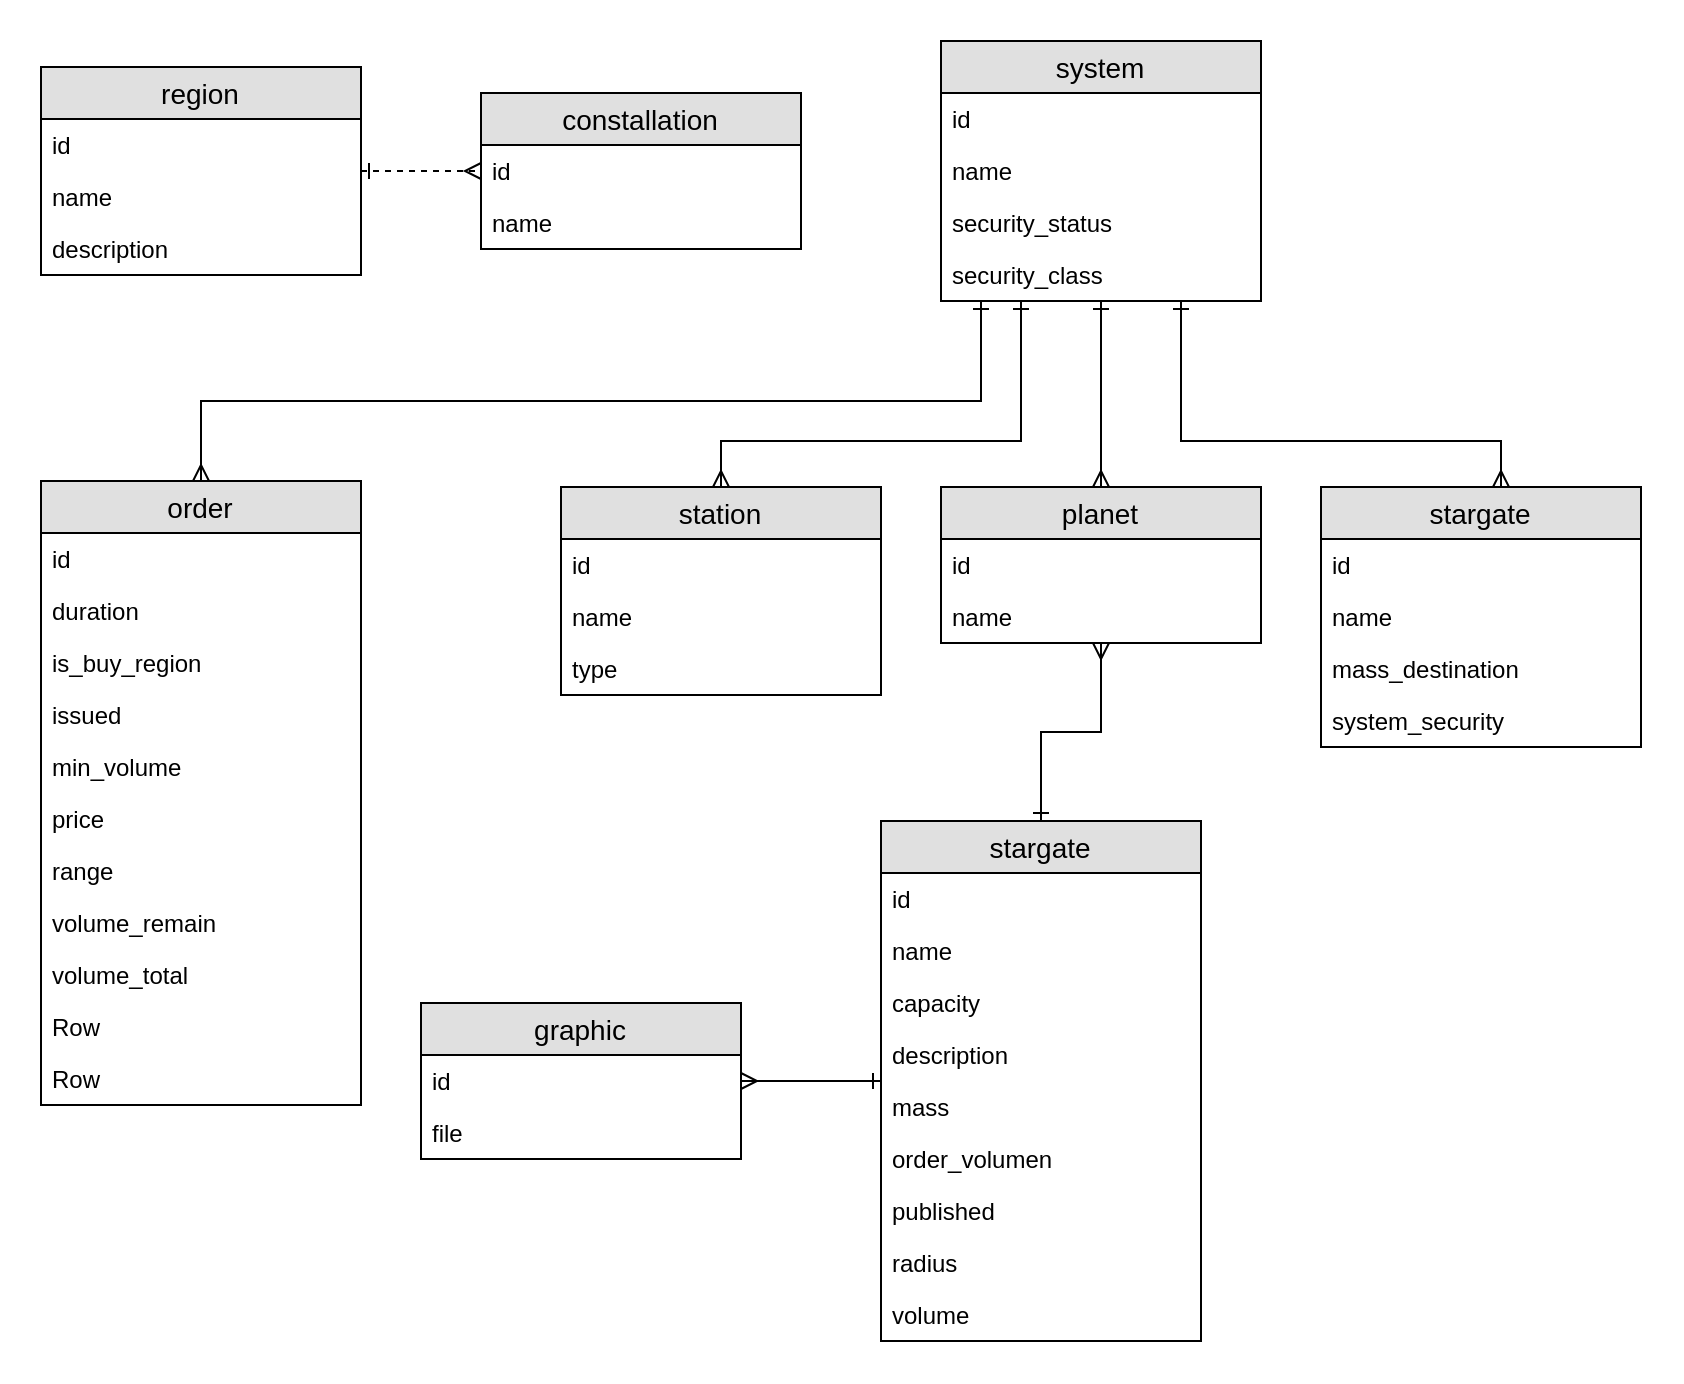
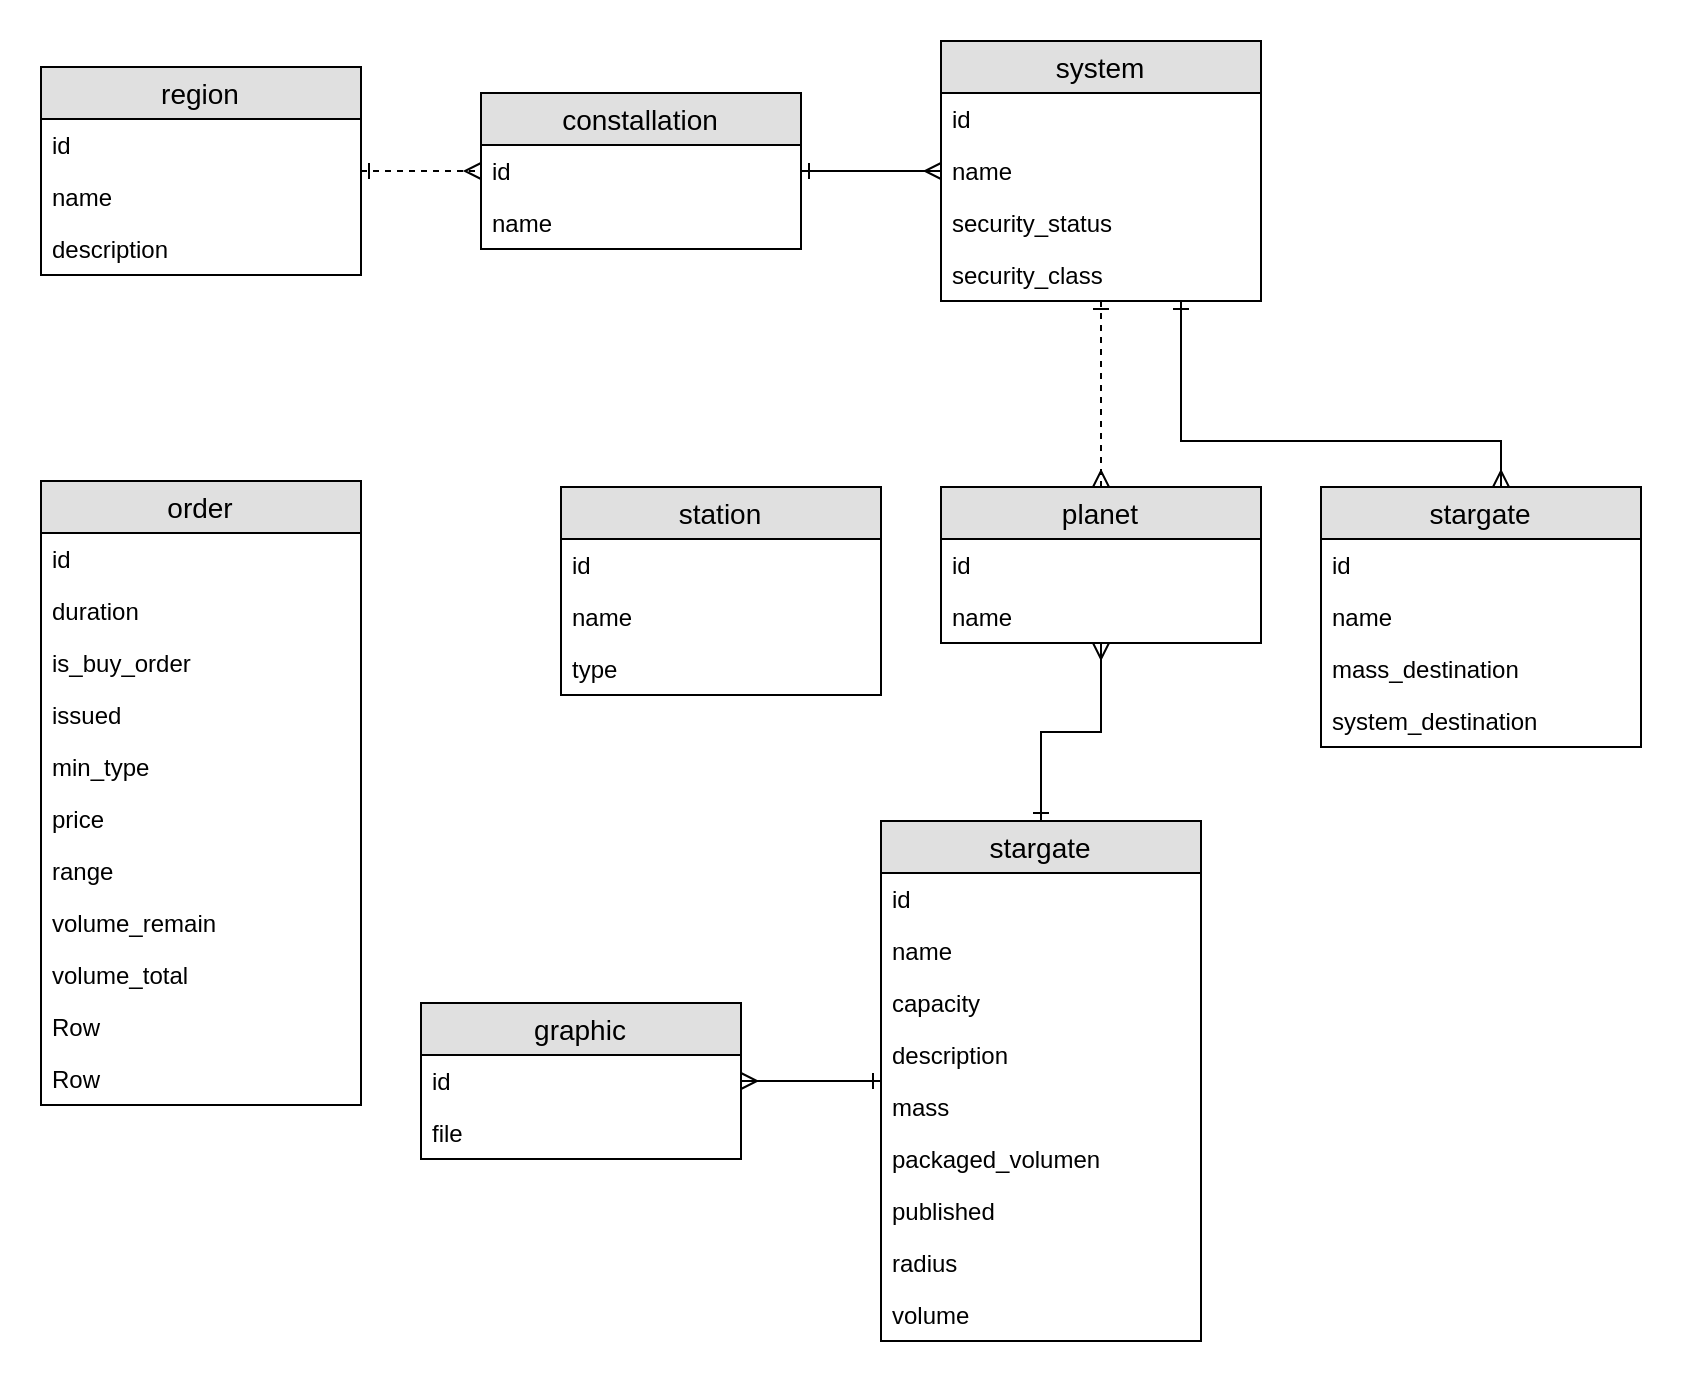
edge "constallation" -- "system": added
edge "system" -- "planet": style solid -> dashed
edge "system" -- "order": removed
edge "system" -- "station": removed
node "is_buy_region": label "is_buy_region" -> "is_buy_order"
node "system_security": label "system_security" -> "system_destination"
node "min_volume": label "min_volume" -> "min_type"
node "order_volumen": label "order_volumen" -> "packaged_volumen"
